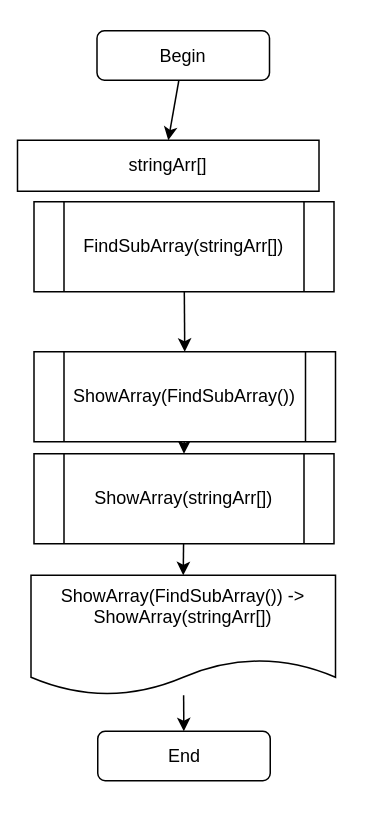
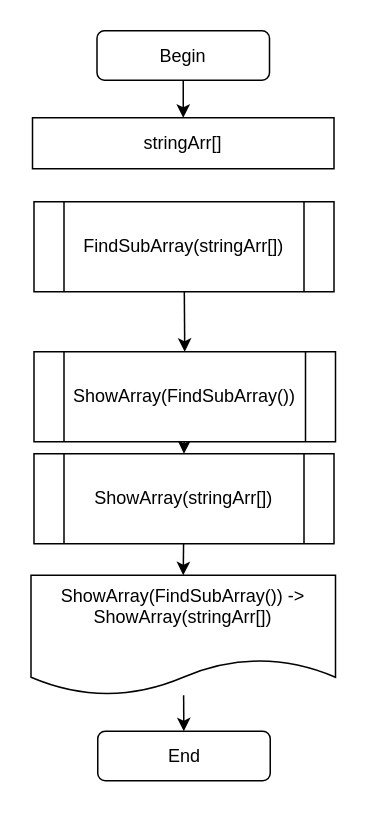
node "stringArr[]": moved (168, 166) -> (183, 143)
